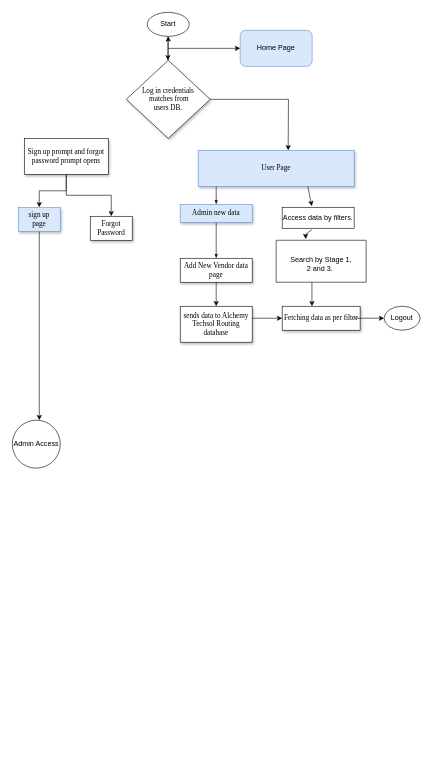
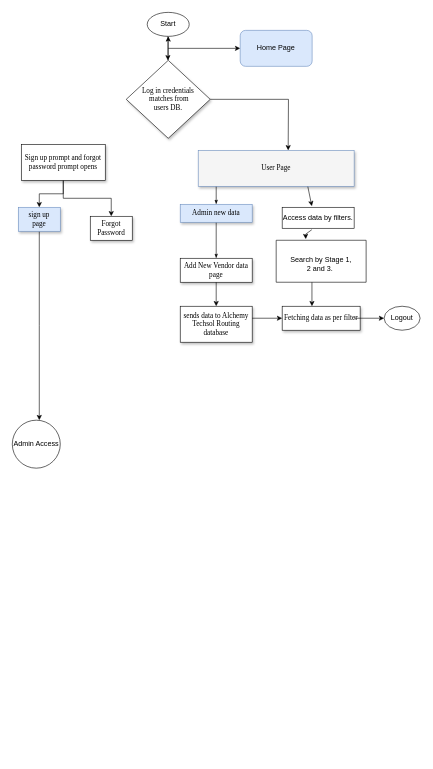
node "Sign up prompt and forgot password prompt opens": moved (66, 156) -> (63, 162)
node "User Page": fillcolor #dae8fc -> #f5f5f5
